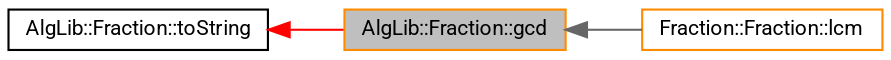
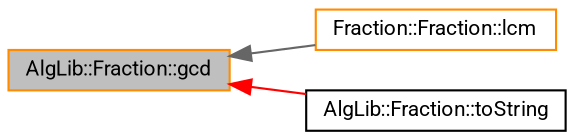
edge "AlgLib::Fraction::gcd" -> "AlgLib::Fraction::toString": reversed
